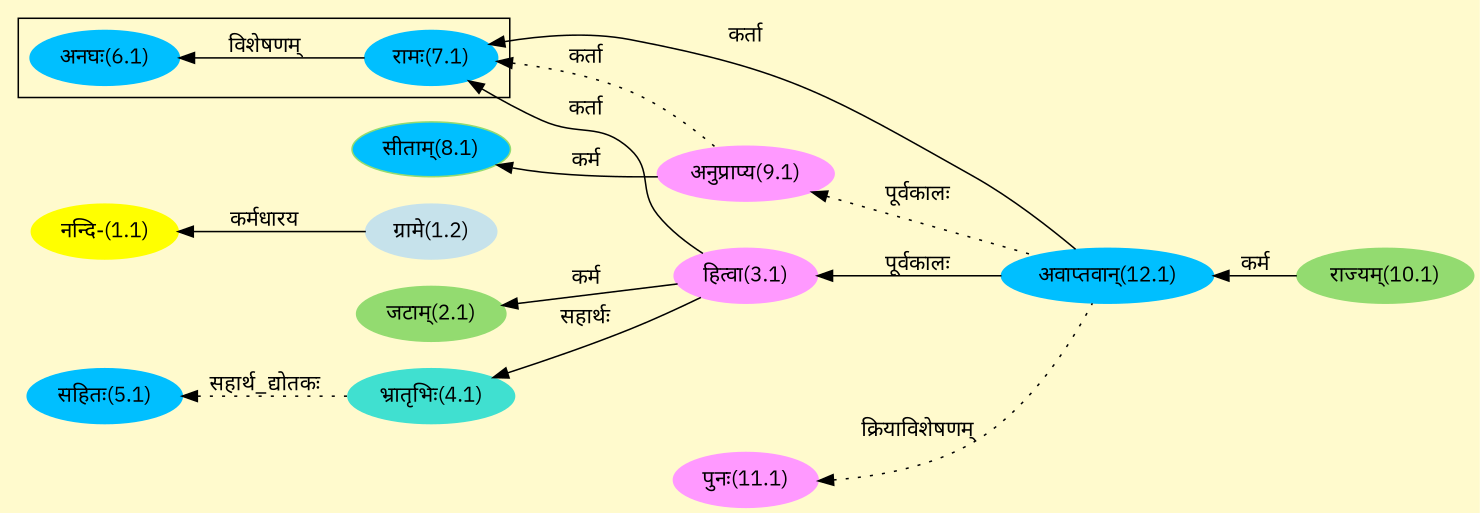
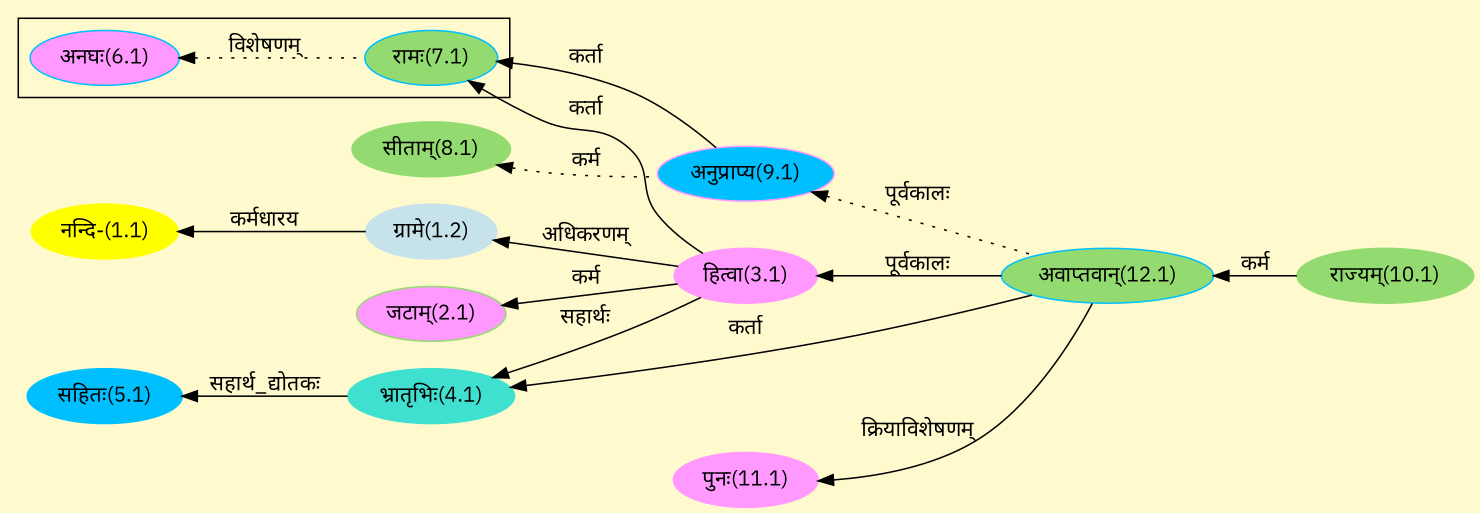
node "अनघः(6.1)": fillcolor #00bfff -> #ff99ff
edge "रामः(7.1)" -> "अनघः(6.1)": style solid -> dotted
node "रामः(7.1)": fillcolor #00bfff -> #93db70
edge "अनुप्राप्य(9.1)" -> "रामः(7.1)": style dotted -> solid
edge "अवाप्तवान्(12.1)" -> "रामः(7.1)": now "अवाप्तवान्(12.1)" -> "भ्रातृभिः(4.1)"
node "सीताम्(8.1)": fillcolor #00bfff -> #93db70
node "अनुप्राप्य(9.1)": fillcolor #ff99ff -> #00bfff
edge "अनुप्राप्य(9.1)" -> "सीताम्(8.1)": style solid -> dotted
edge "हित्वा(3.1)" -> "ग्रामे(1.2)": added, label "अधिकरणम्"
node "अवाप्तवान्(12.1)": fillcolor #00bfff -> #93db70
node "जटाम्(2.1)": fillcolor #93db70 -> #ff99ff
edge "भ्रातृभिः(4.1)" -> "सहितः(5.1)": style dotted -> solid
edge "अवाप्तवान्(12.1)" -> "पुनः(11.1)": style dotted -> solid
